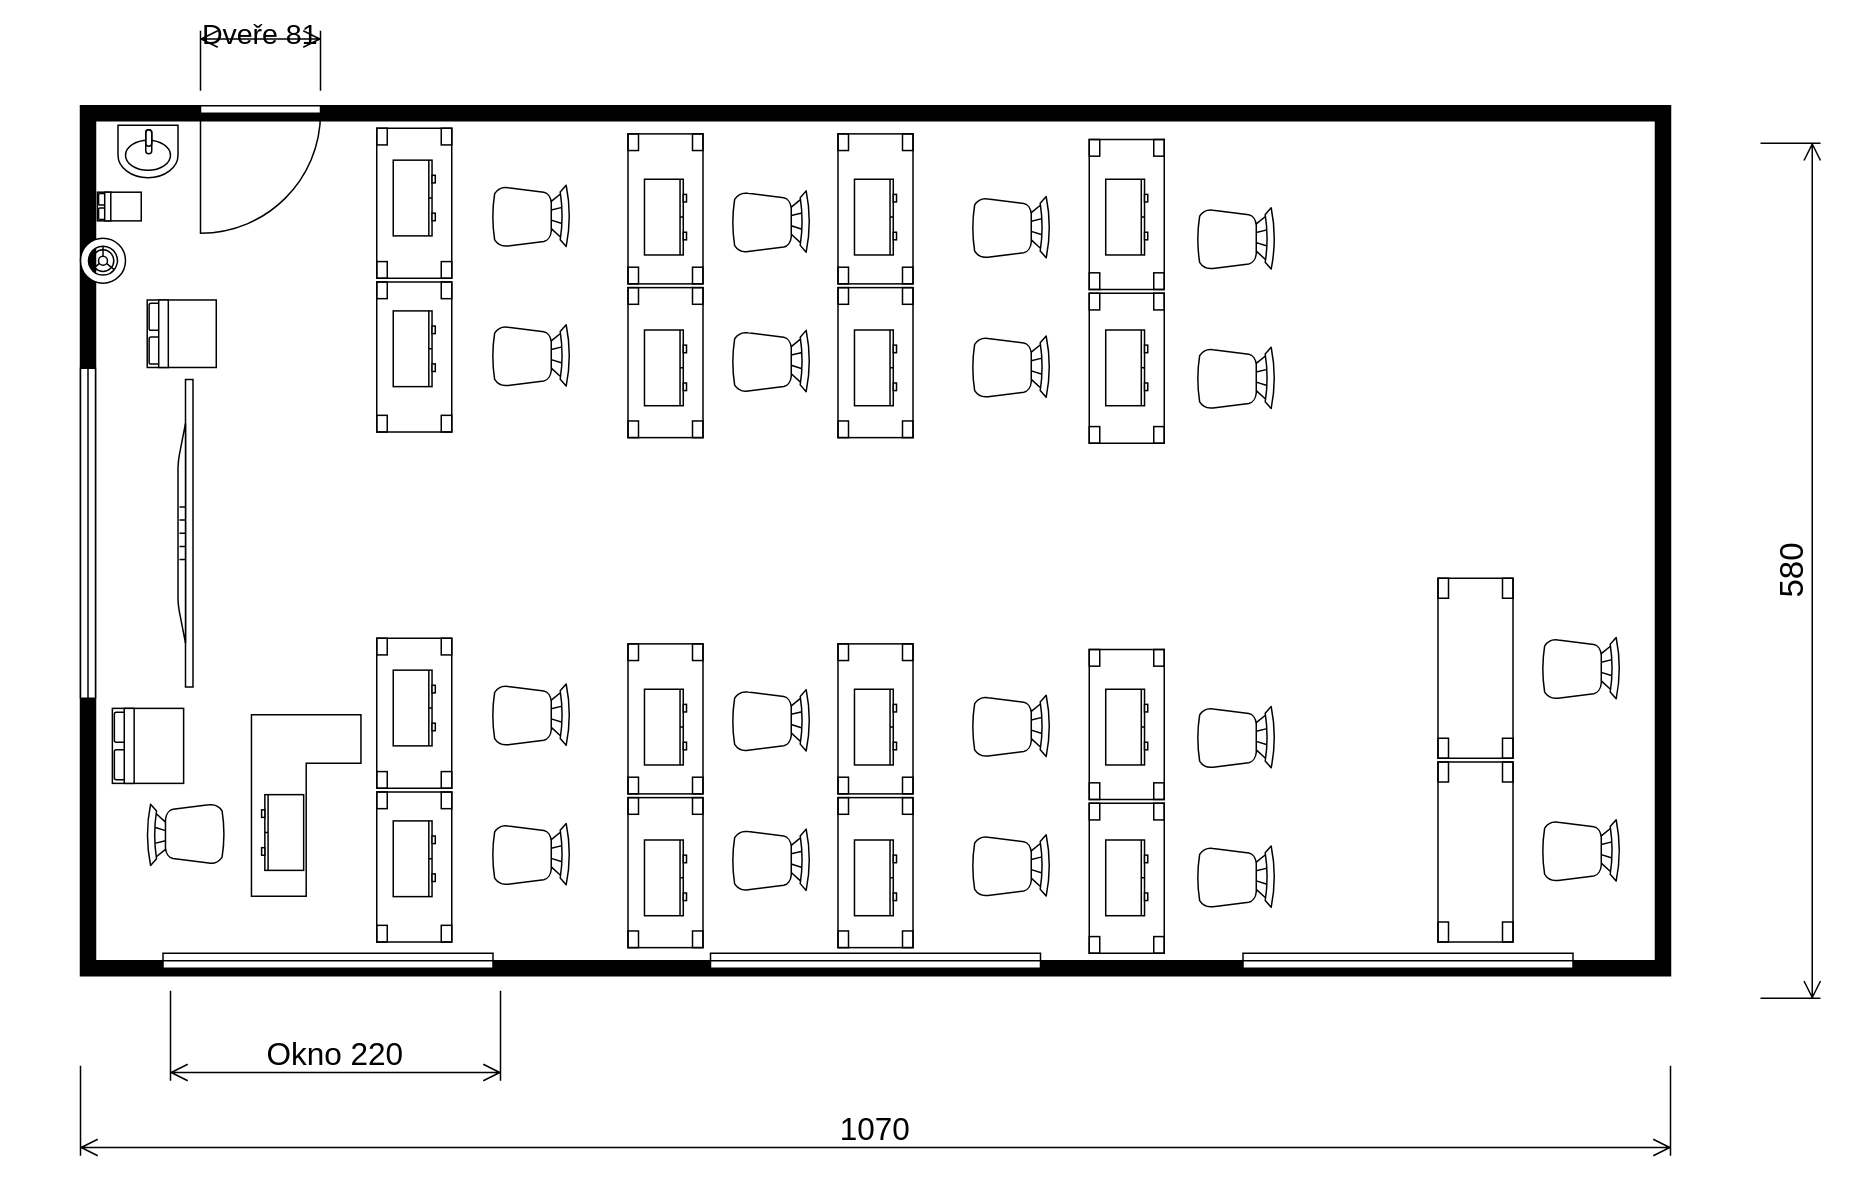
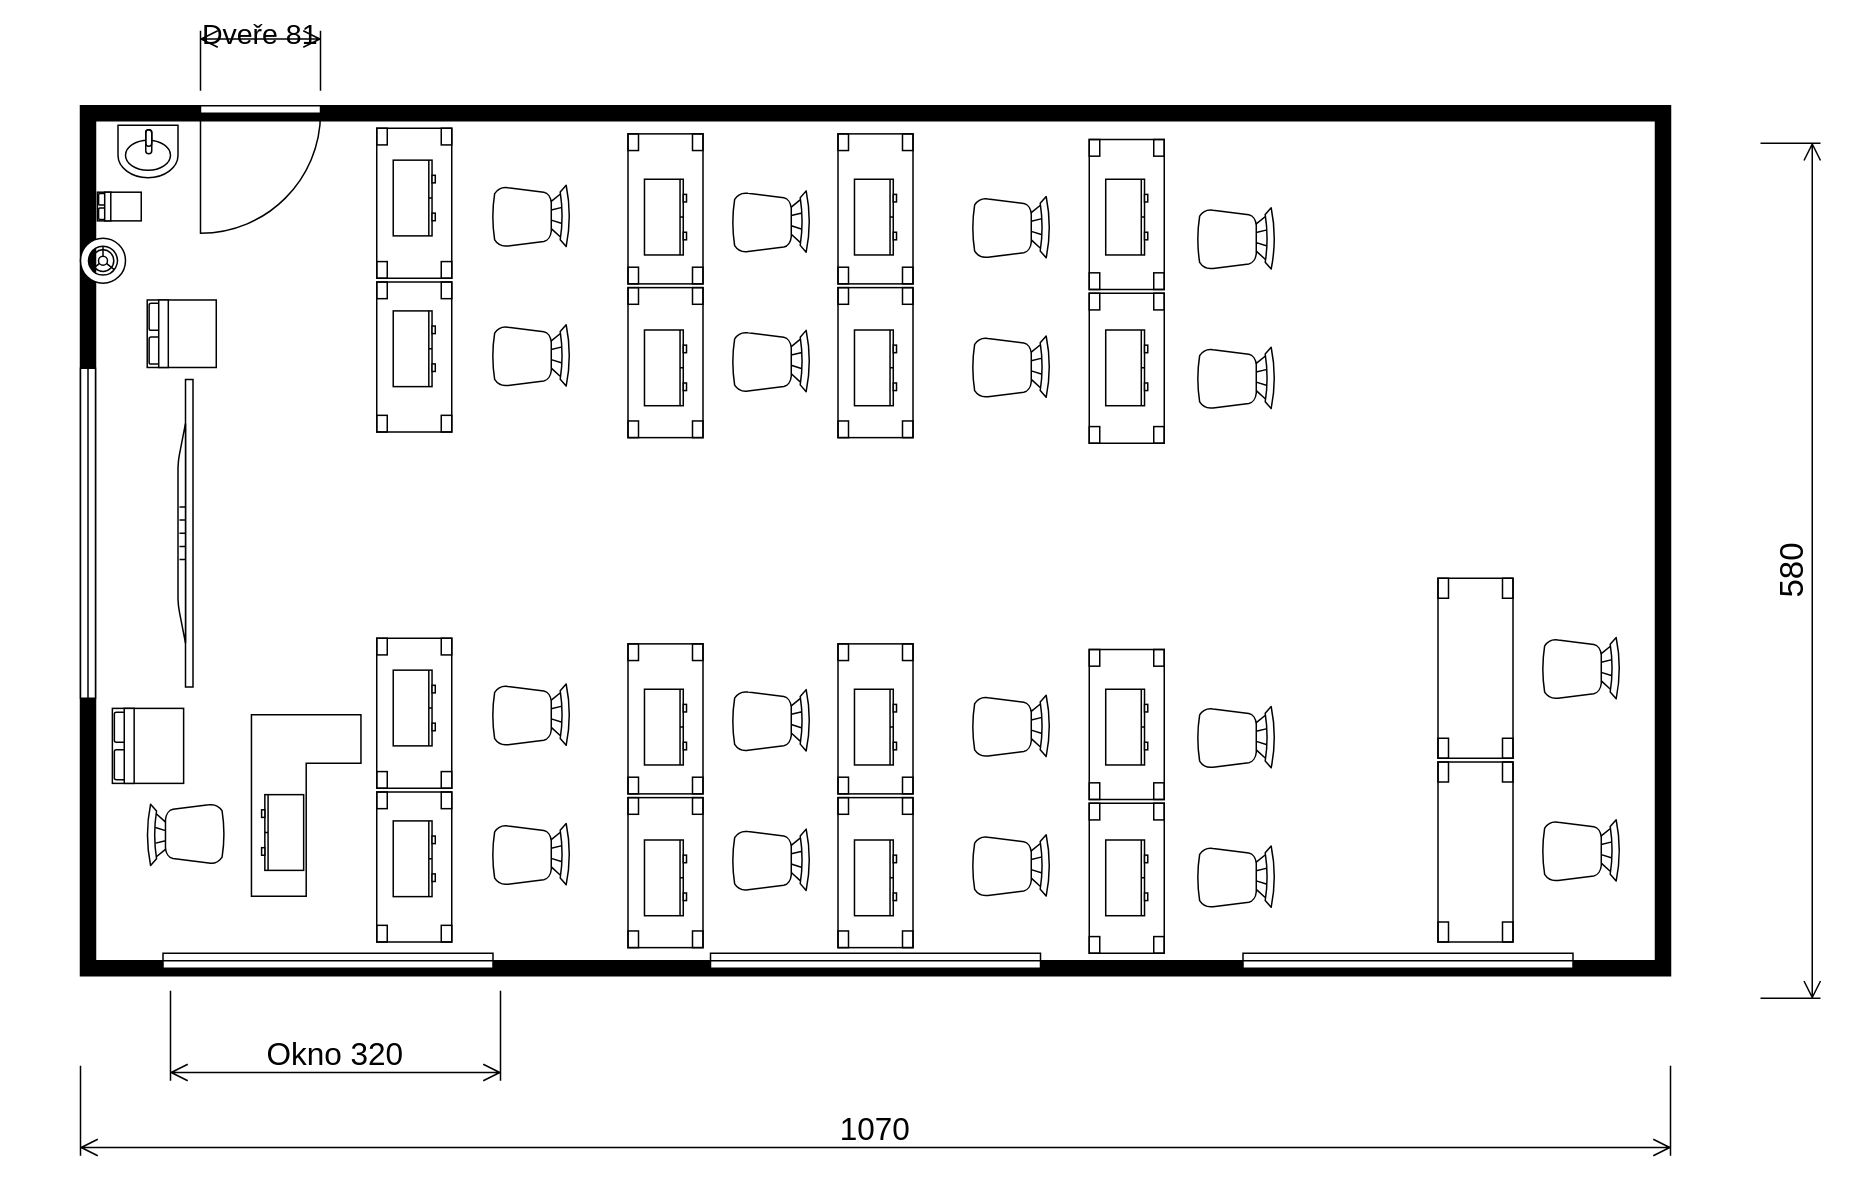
node "Okno 220": label "Okno 220" -> "Okno 320"
